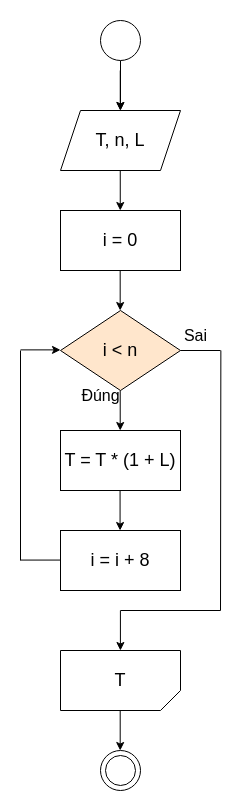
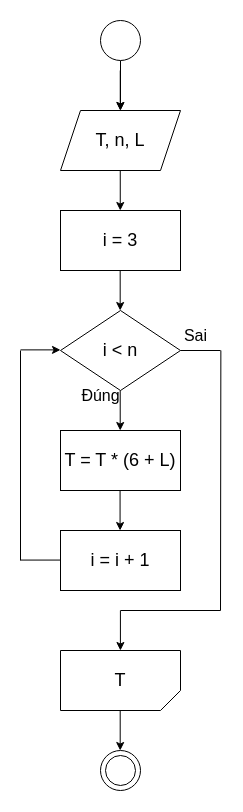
node "i = 0": label "i = 0" -> "i = 3"
node "i < n": fillcolor #ffe6cc -> #ffffff
node "T = T * (1 + L)": label "T = T * (1 + L)" -> "T = T * (6 + L)"
node "i = i + 8": label "i = i + 8" -> "i = i + 1"
